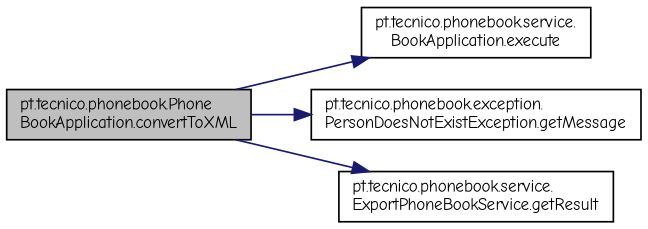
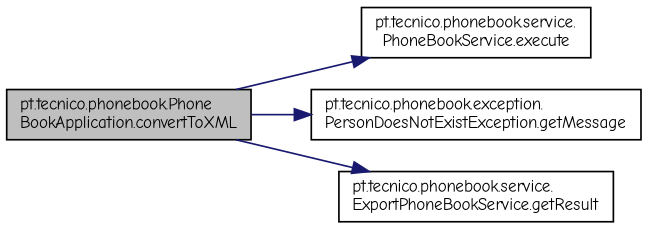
node "pt.tecnico.phonebook.service. BookApplication.execute": label "pt.tecnico.phonebook.service. BookApplication.execute" -> "pt.tecnico.phonebook.service. PhoneBookService.execute"
